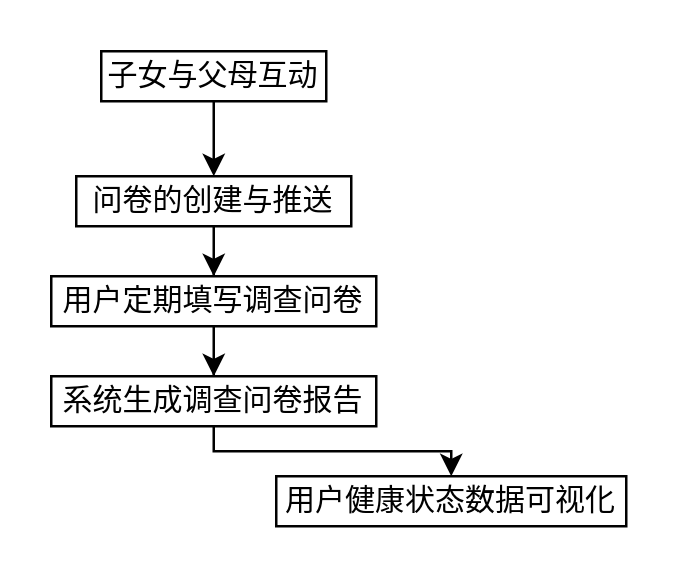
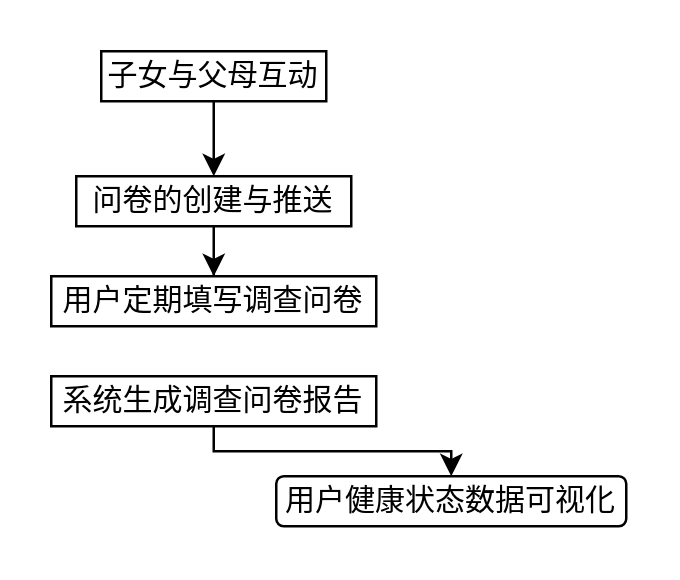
edge "用户定期填写调查问卷" -> "系统生成调查问卷报告": removed
node "用户健康状态数据可视化": shape rectangle -> rounded rectangle
